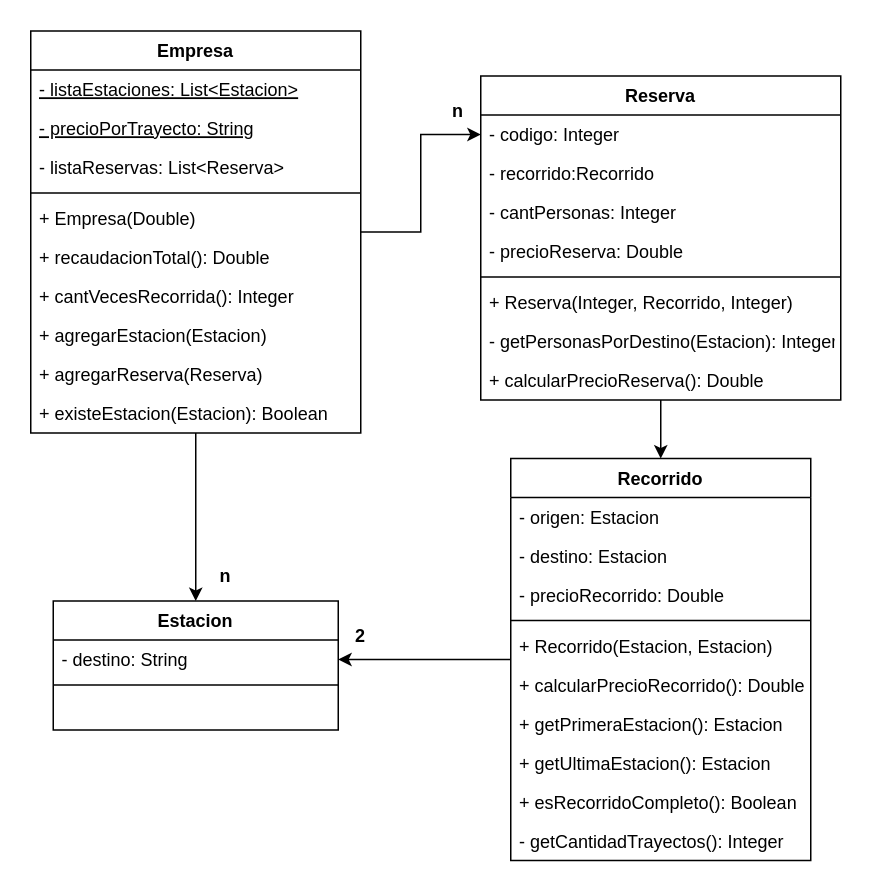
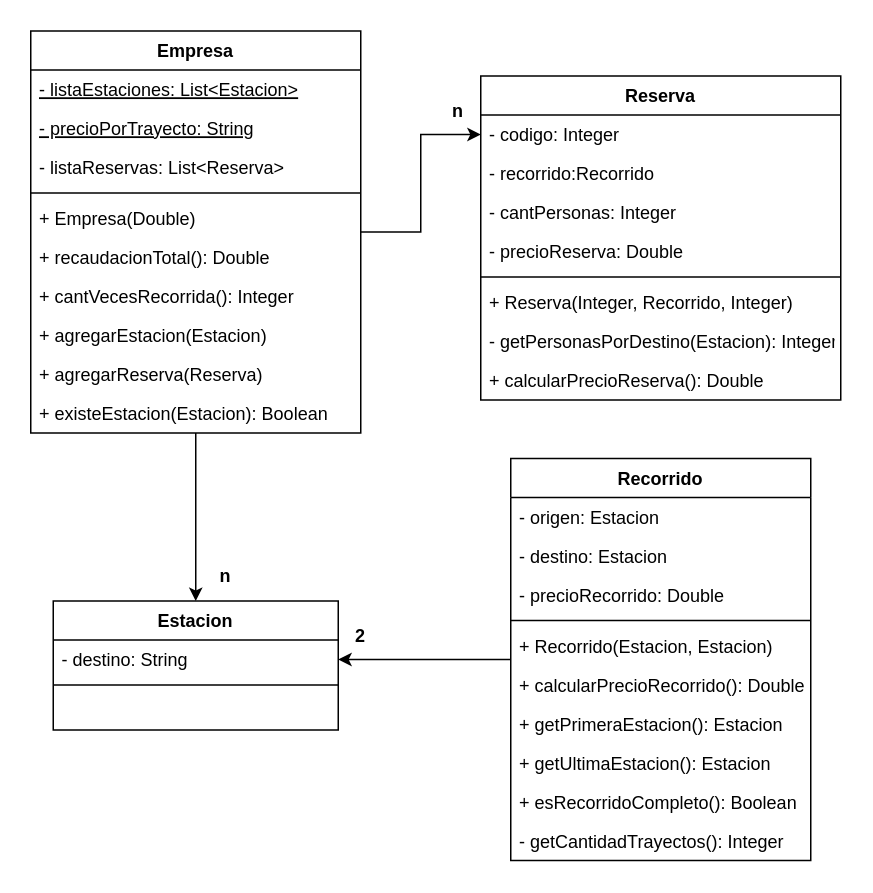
edge "Reserva" -> "Recorrido": removed
